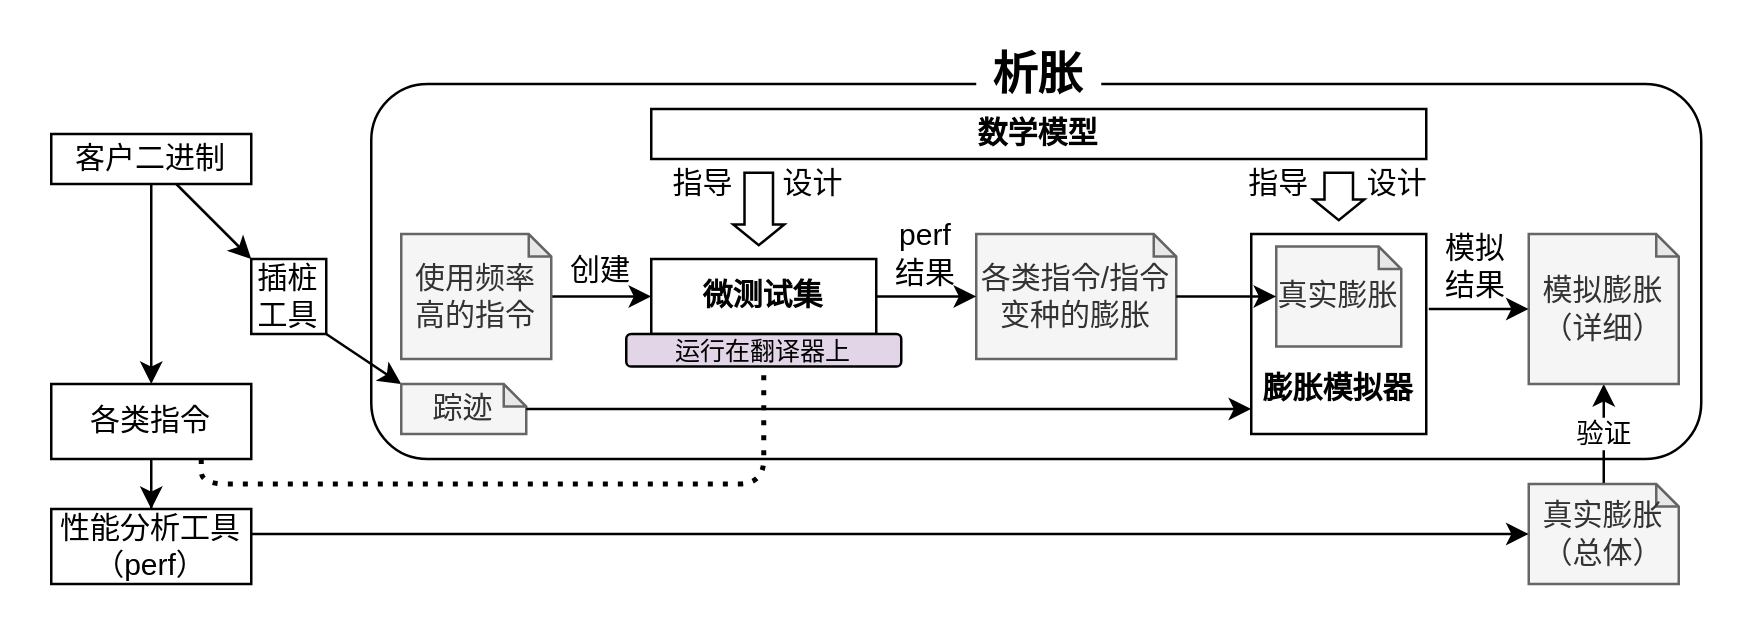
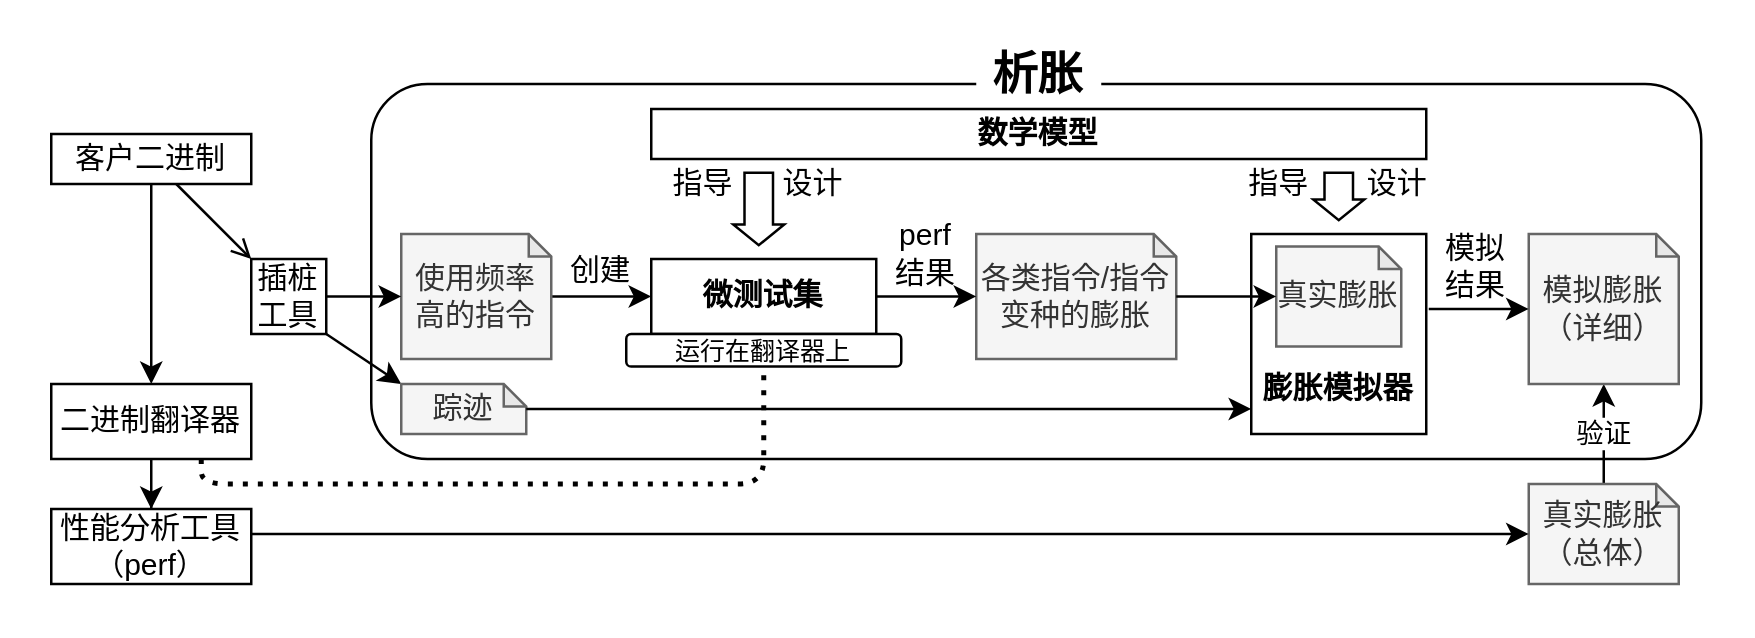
edge "客户二进制" -> "插桩工具": arrowhead classic -> open
edge "插桩工具" -> "使用频率高的指令": added
node "运行在翻译器上": fillcolor #e1d5e7 -> #ffffff
node "各类指令": label "各类指令" -> "二进制翻译器"
